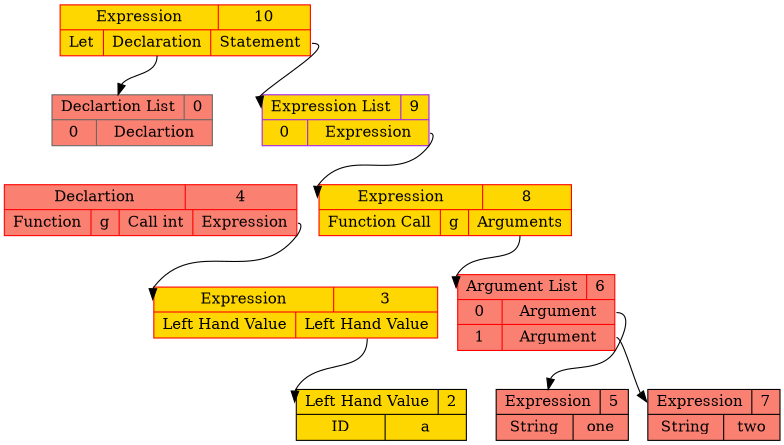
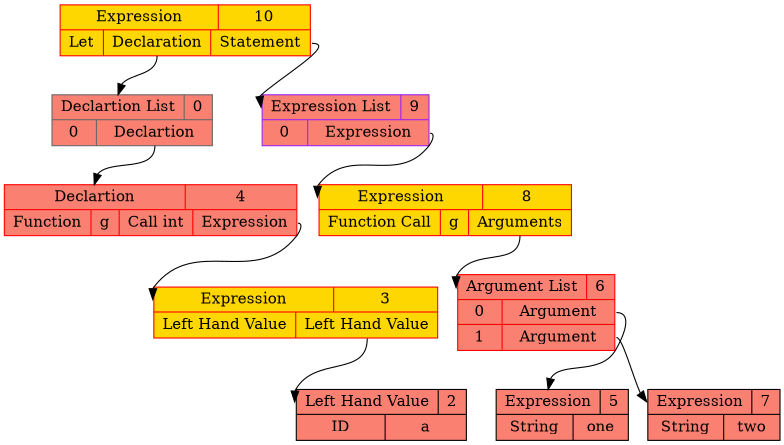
node "Expression List": fillcolor gold -> salmon
edge "Declartion List" -> "Declartion": added
node "Left Hand Value": fillcolor gold -> salmon
